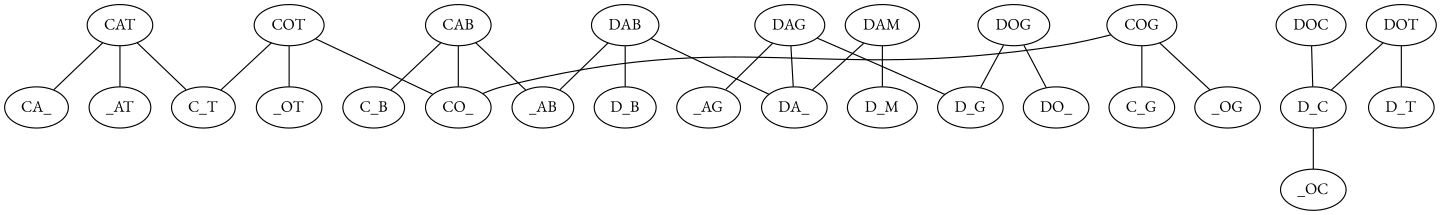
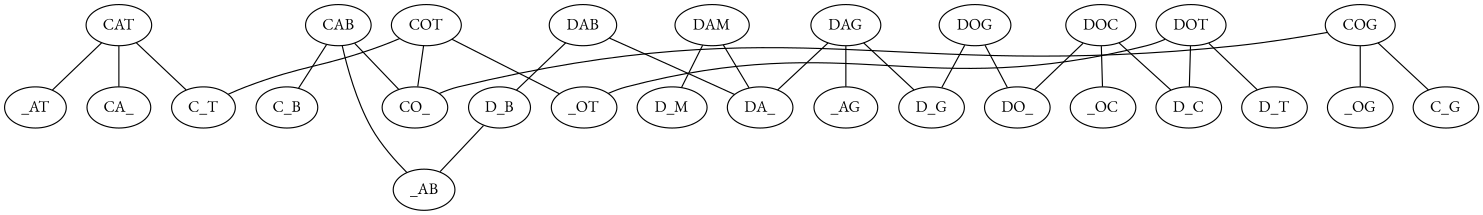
edge "DAB" -- "_AB": now "D_B" -- "_AB"
edge "DOT" -- "_OT": added
edge "DOC" -- "DO_": added
edge "D_C" -- "_OC": now "DOC" -- "_OC"
